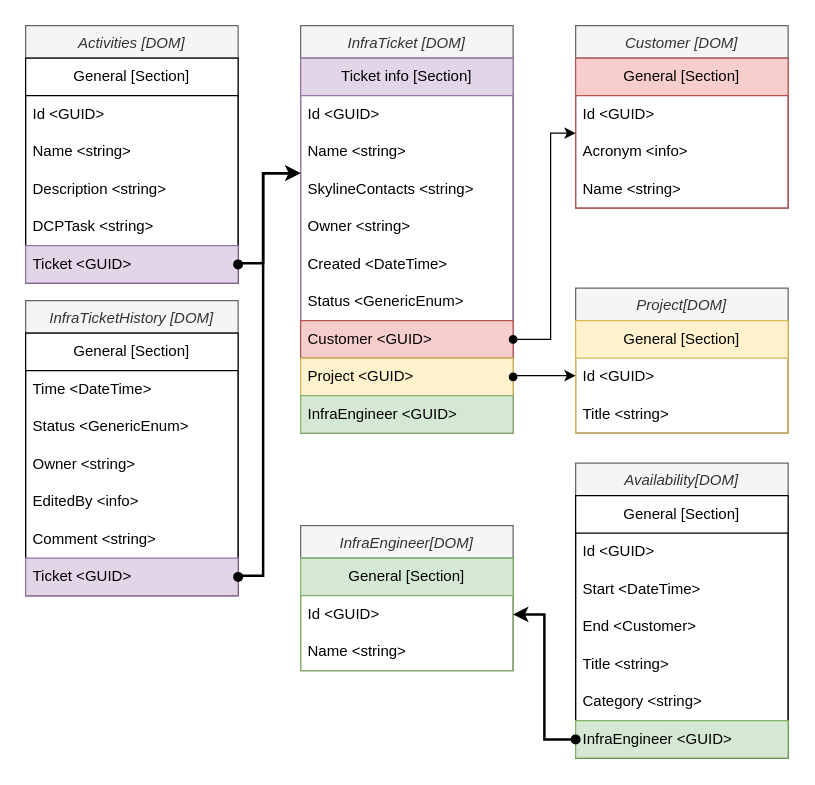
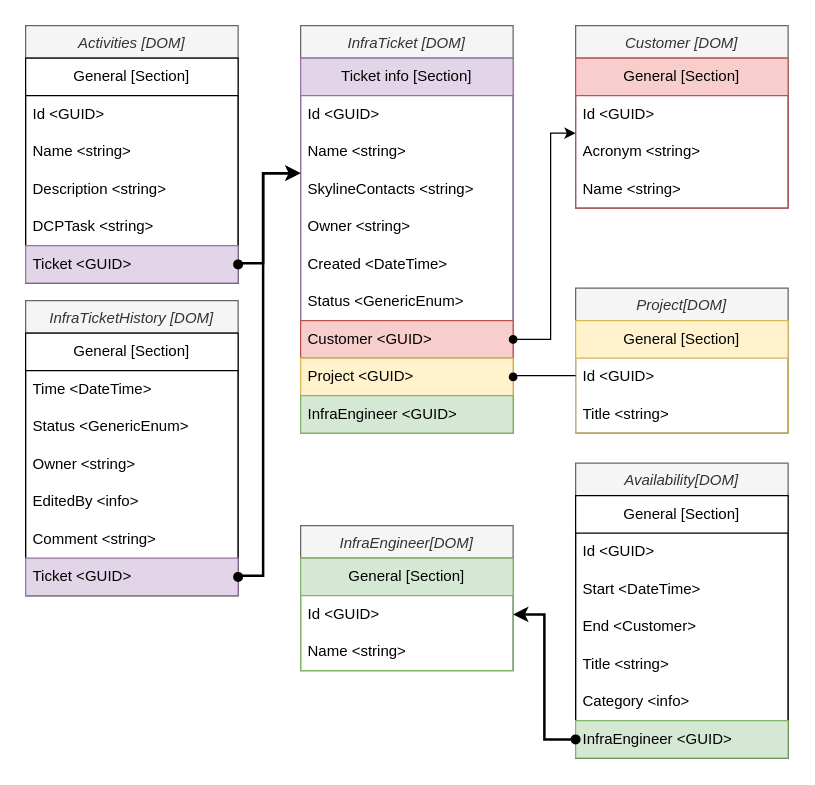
node "Acronym <info>": label "Acronym <info>" -> "Acronym <string>"
edge "Project[DOM]" -- "Project <GUID>": arrowhead classic -> none
node "Category <string>": label "Category <string>" -> "Category <info>"
